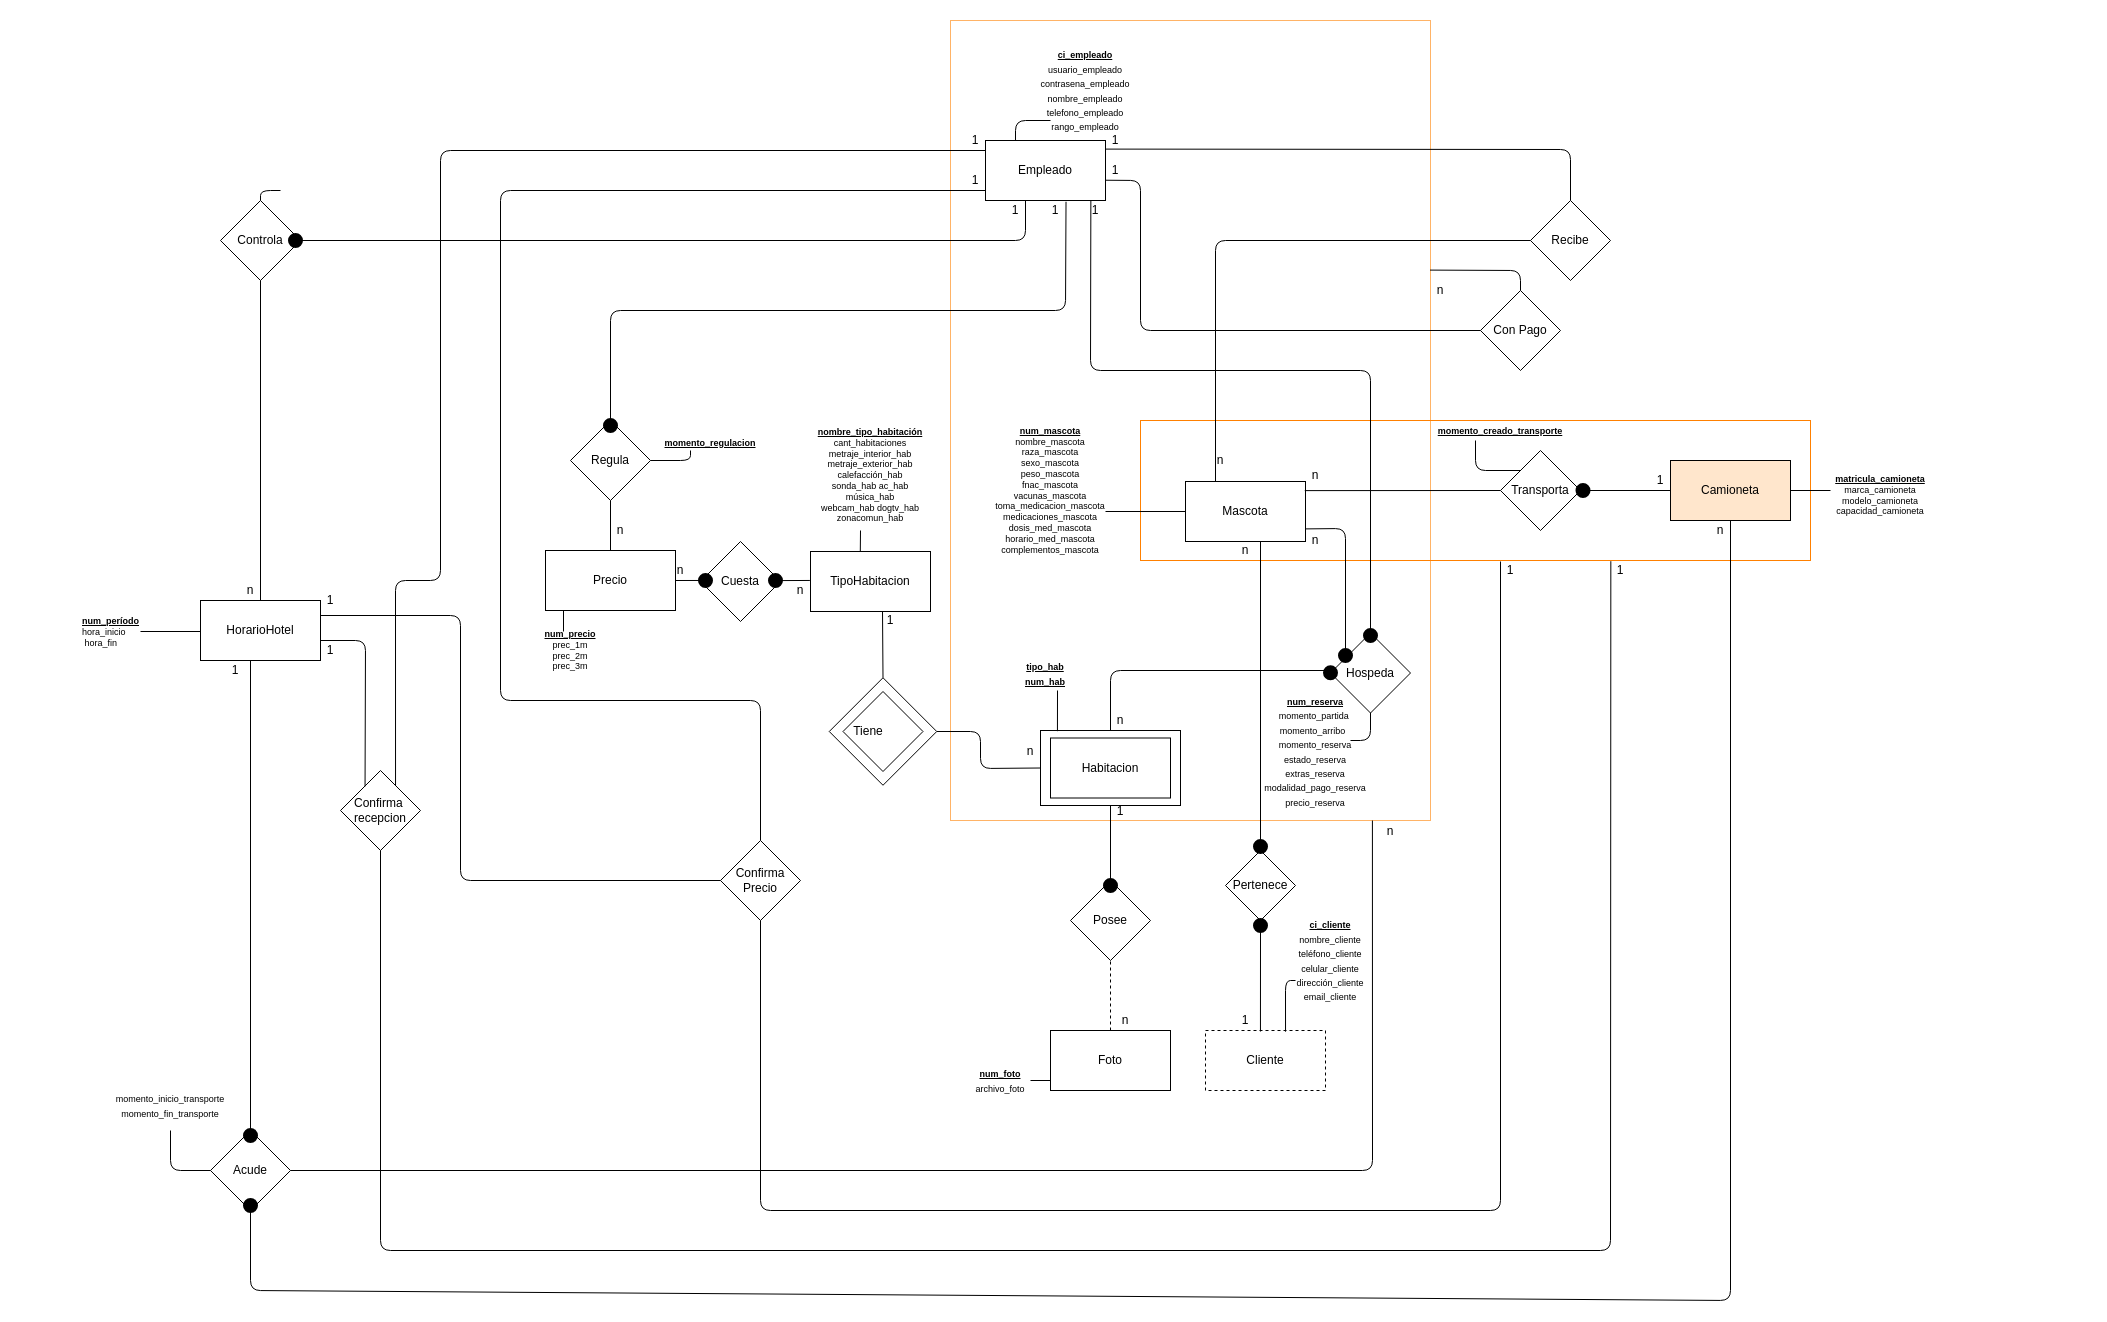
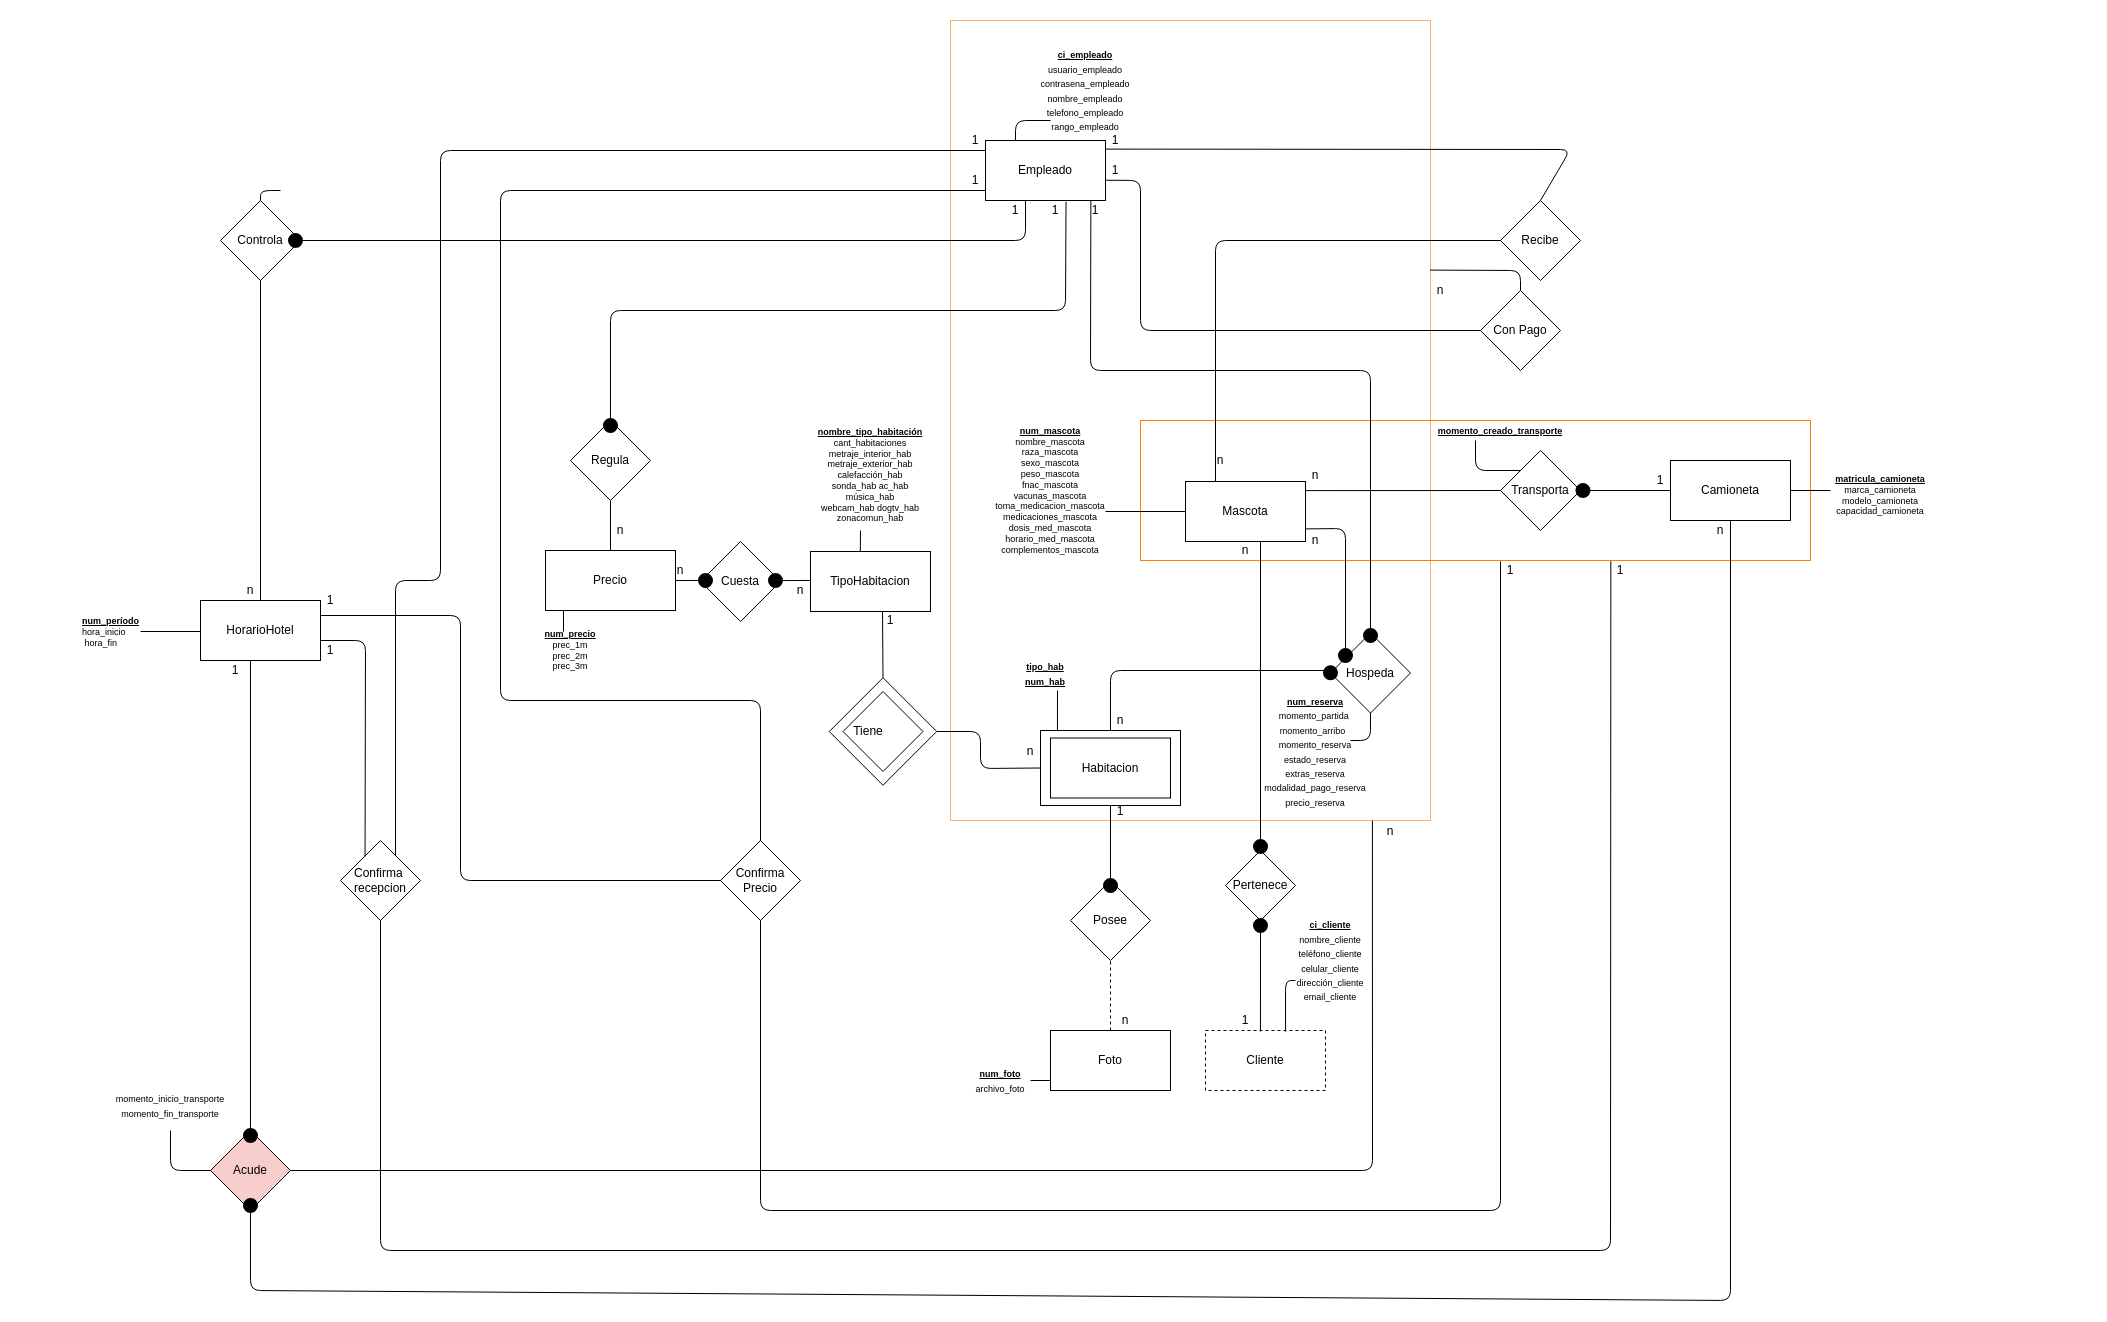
node "Recibe": moved (1571, 241) -> (1541, 241)
node "momento_regulacion": removed
edge "momento_regulacion" -- "Regula": removed
node "Camioneta": fillcolor #ffe6cc -> #ffffff
node "Confirma recepcion": moved (381, 811) -> (381, 881)
node "Acude": fillcolor #ffffff -> #f8cecc
